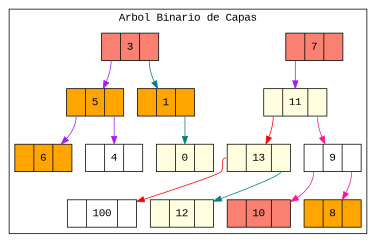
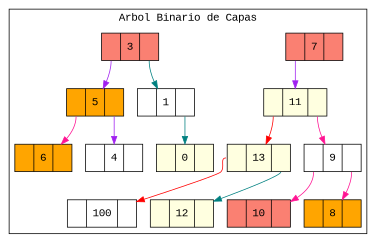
node "1": fillcolor orange -> white
edge "5" -> "6": color purple -> deeppink
